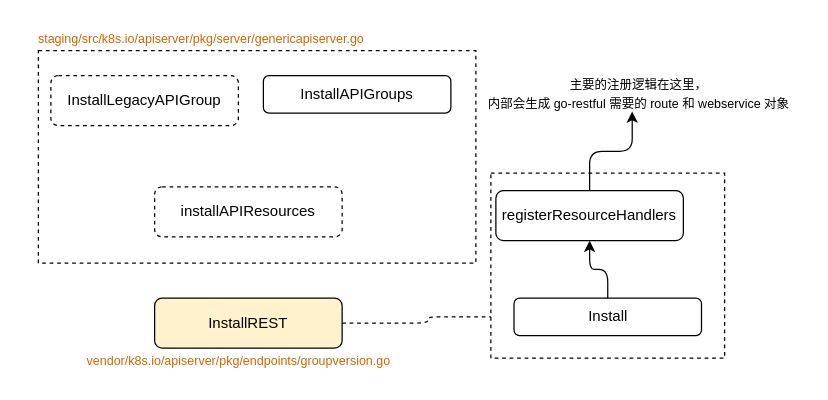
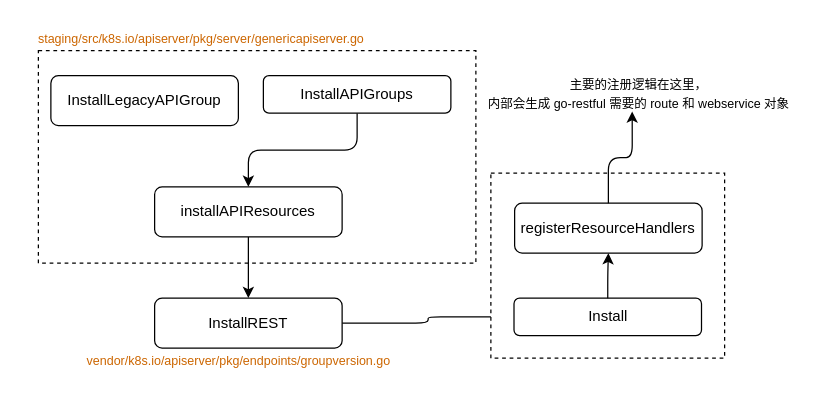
node "InstallLegacyAPIGroup": style dashed -> solid
edge "InstallAPIGroups" -> "installAPIResources": added
node "installAPIResources": style dashed -> solid
node "registerResourceHandlers": moved (589, 216) -> (608, 228)
edge "installAPIResources" -> "InstallREST": added
node "InstallREST": fillcolor #fff2cc -> #ffffff
edge "InstallREST" -> "Install": style dashed -> solid
